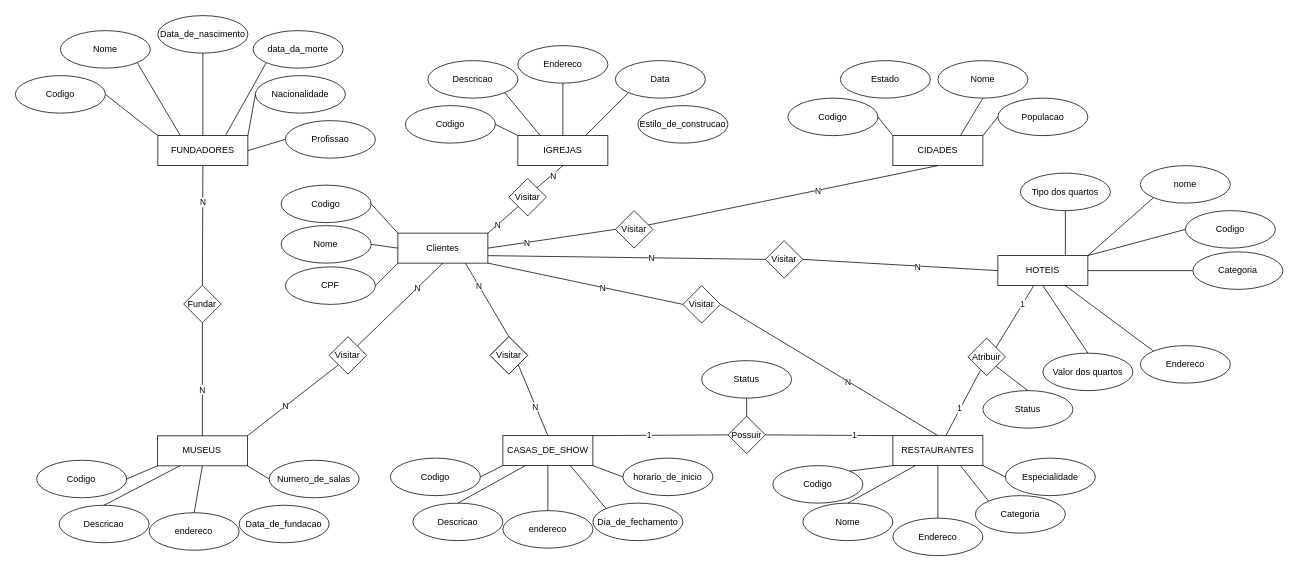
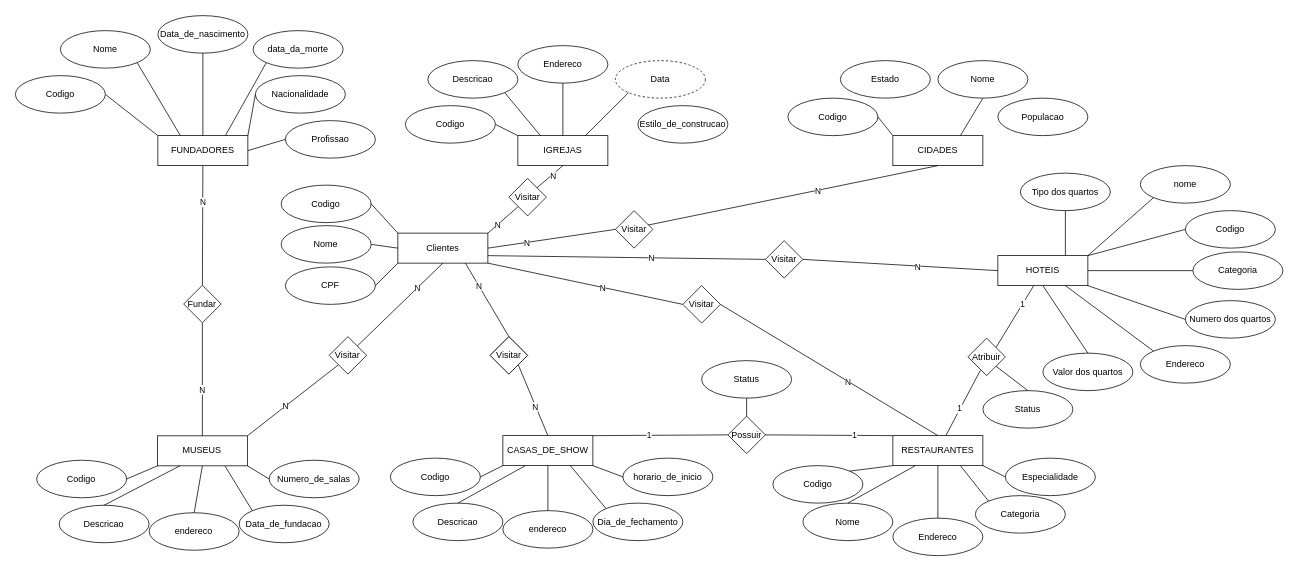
node "Data": style solid -> dashed
edge "Populacao" -- "CIDADES": removed
edge "HOTEIS" -- "Numero dos quartos": added
node "Numero dos quartos": added
edge "MUSEUS" -- "Data_de_fundacao": added
